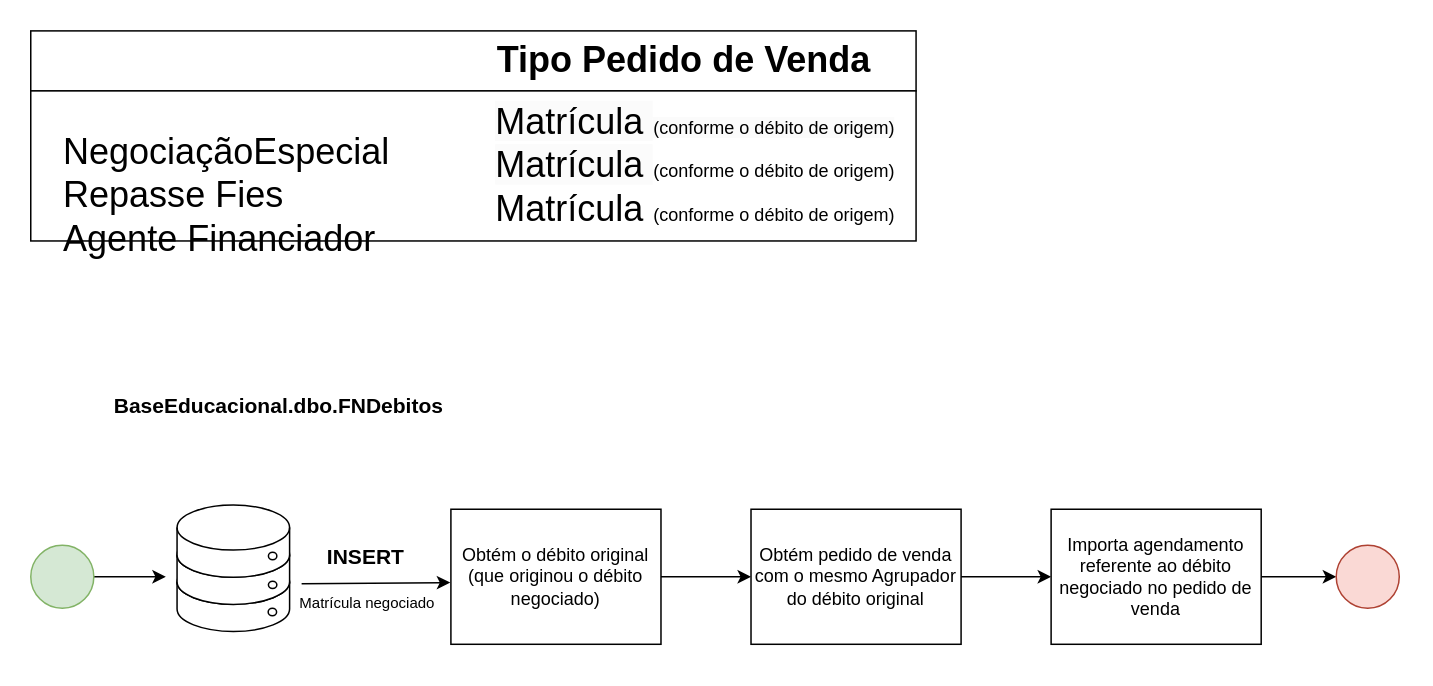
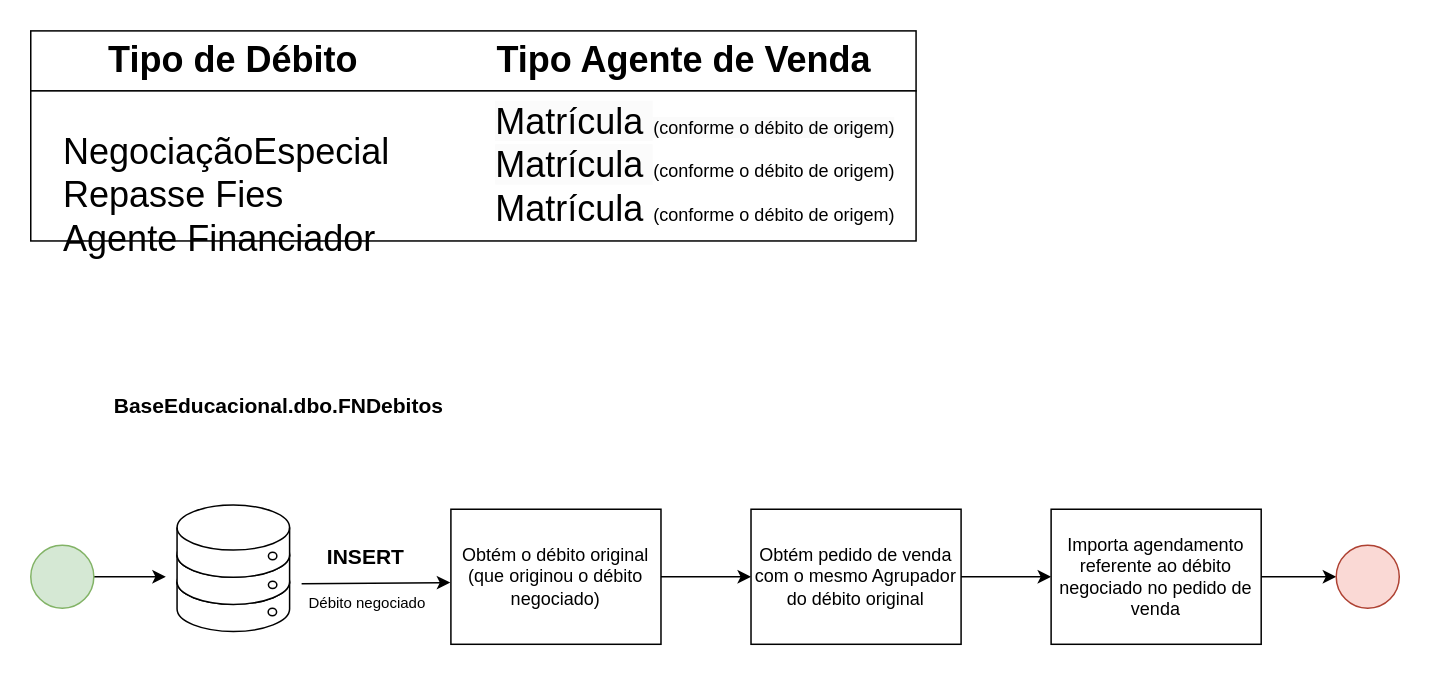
node "Tipo de Débito": added
node "Tipo Pedido de Venda": label "Tipo Pedido de Venda" -> "Tipo Agente de Venda"
node "Matrícula negociado": label "Matrícula negociado" -> "Débito negociado"
